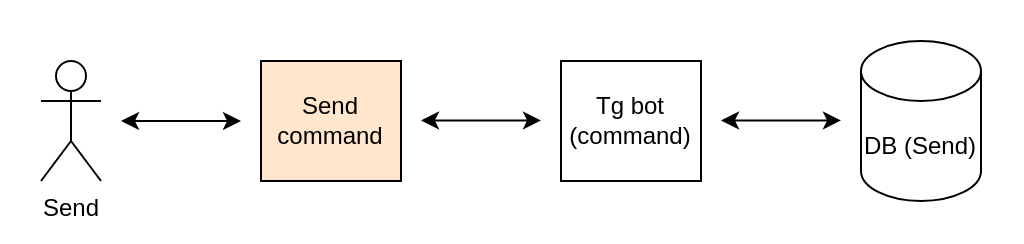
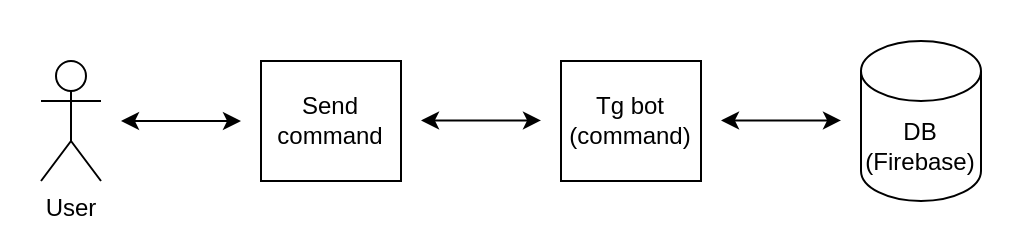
node "Send command": fillcolor #ffe6cc -> #ffffff
node "DB (Send)": label "DB (Send)" -> "DB (Firebase)"
node "Send": label "Send" -> "User"
